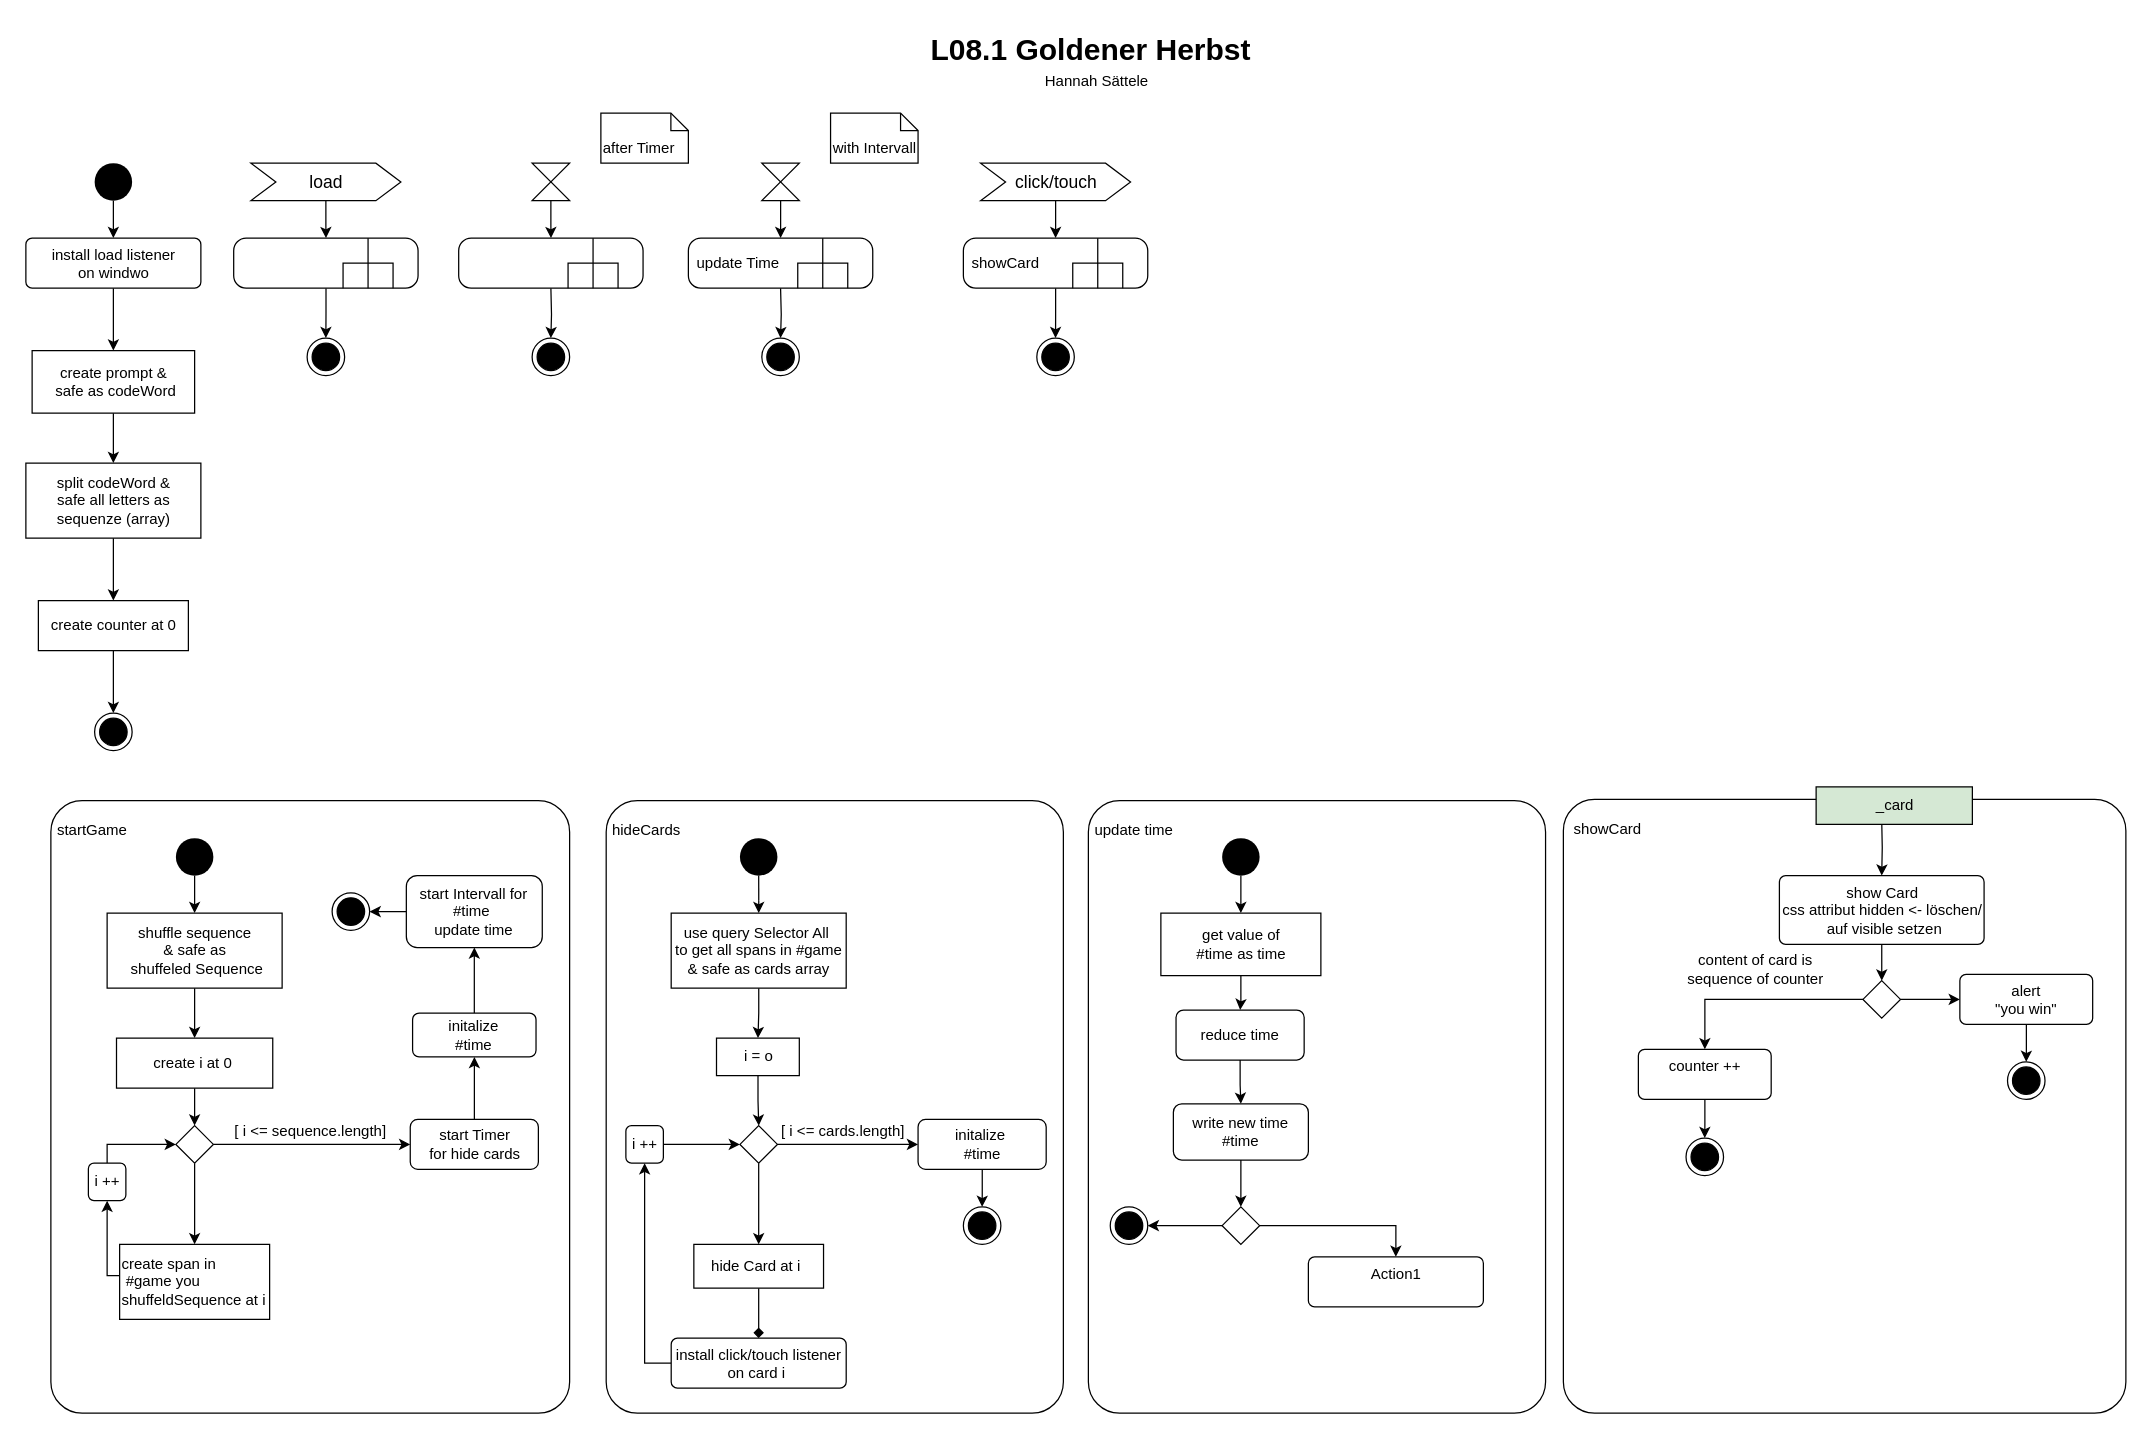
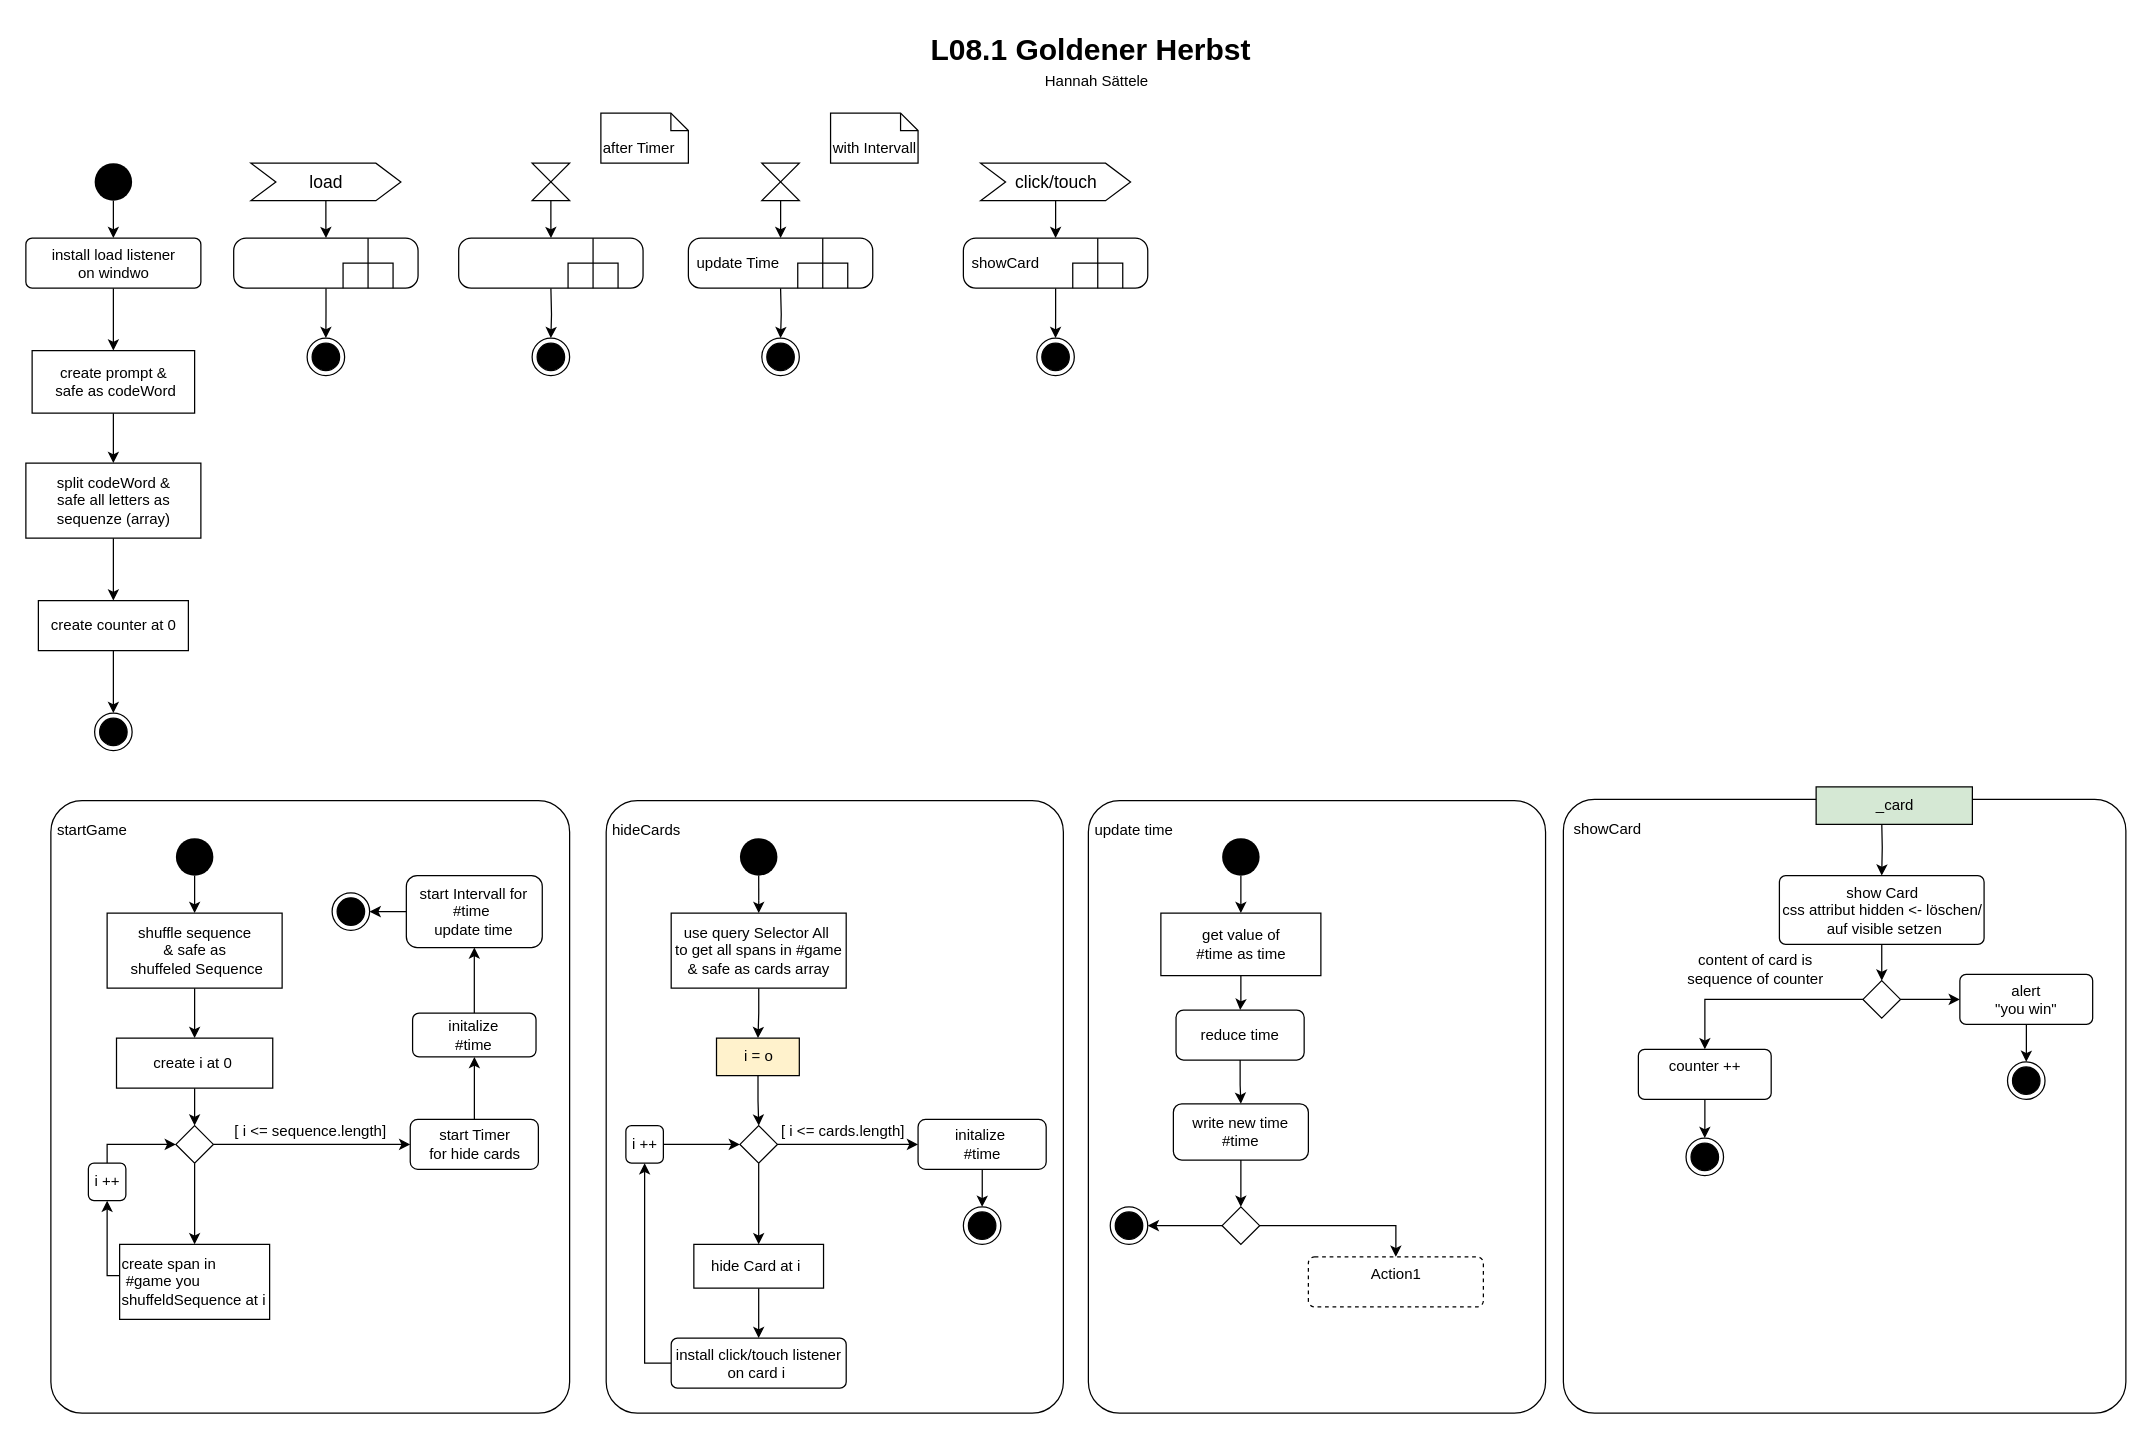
node "i = o": fillcolor #ffffff -> #fff2cc
node "Action1": style solid -> dashed
edge "hide Card at i" -> "install click/touch listener on card i": arrowhead diamond -> classic
